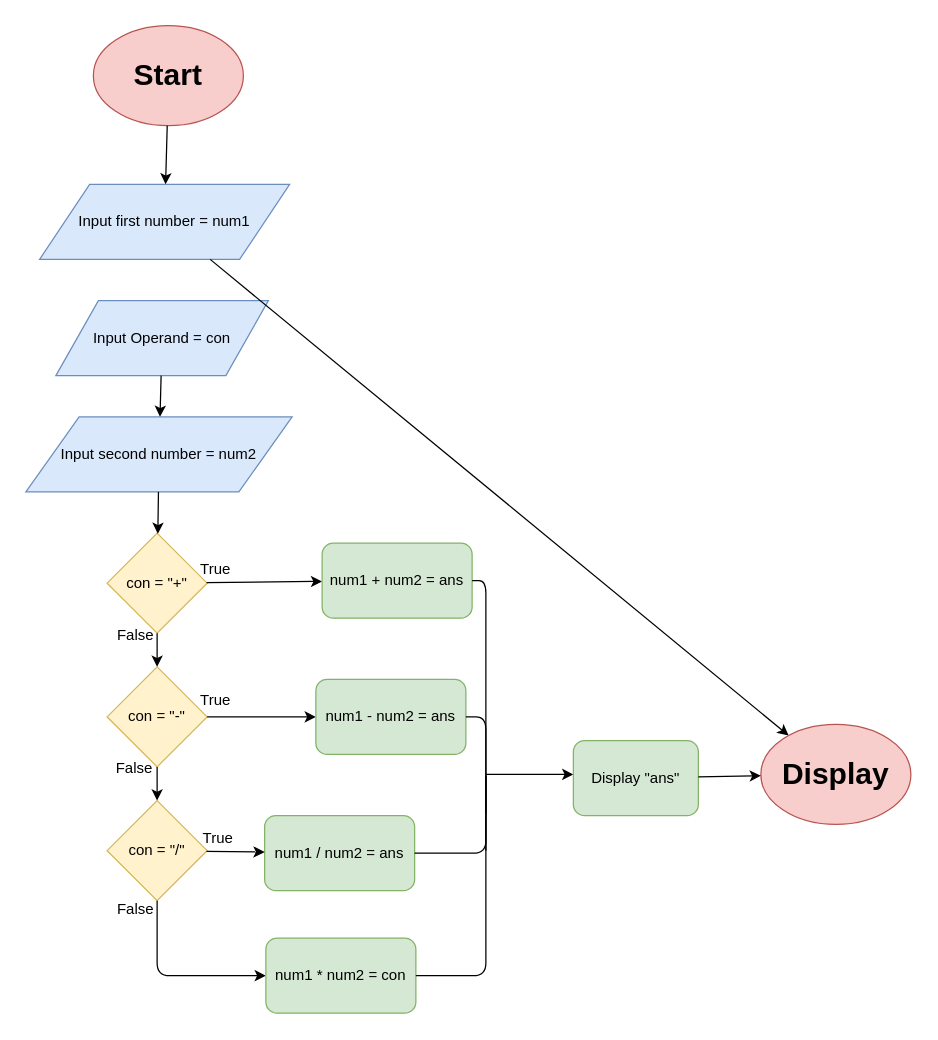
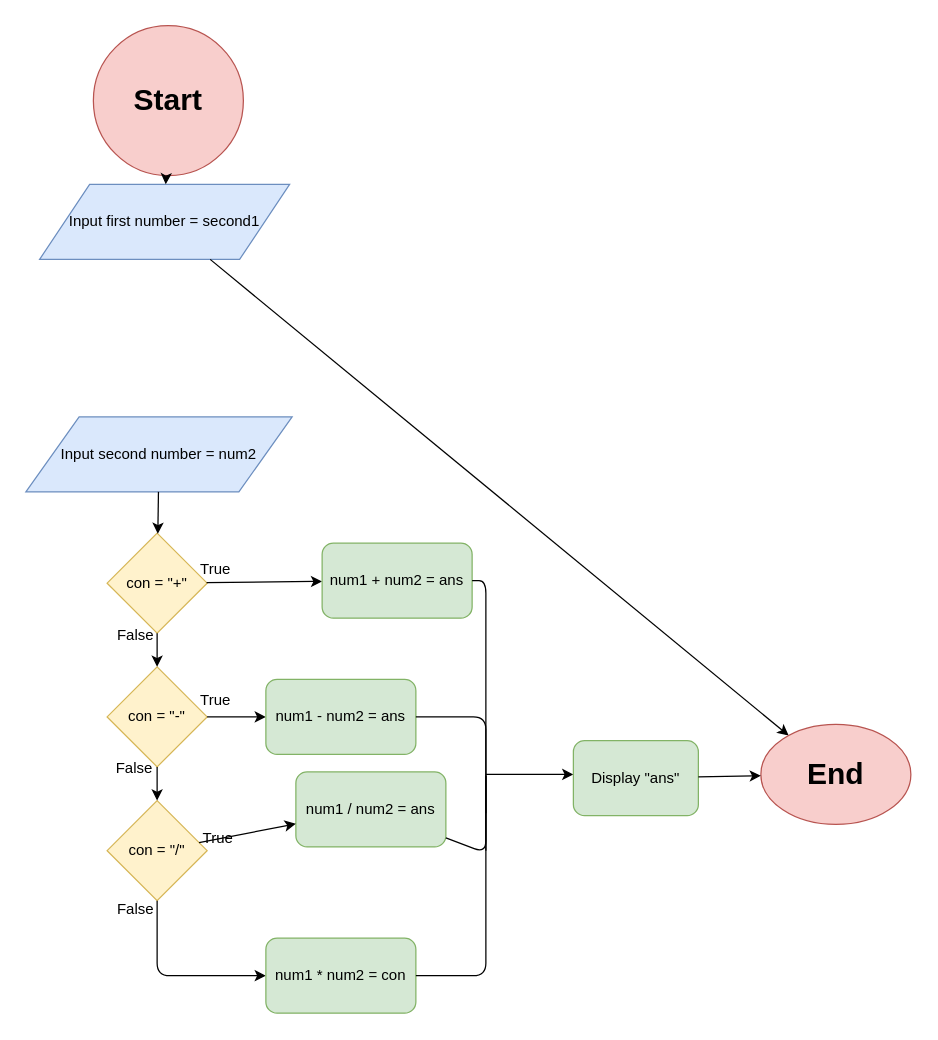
node "Start": size 150x100 -> 150x150
node "Input first number = num1": label "Input first number = num1" -> "Input first number = second1"
node "Input Operand = con": removed
edge "Input Operand = con" -> "Input second number = num2": removed
node "num1 - num2 = ans": moved (391, 717) -> (341, 717)
node "Display": label "Display" -> "End"
node "num1 / num2 = ans": moved (339, 853) -> (371, 809)
